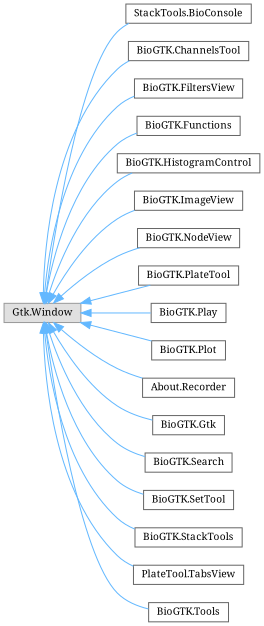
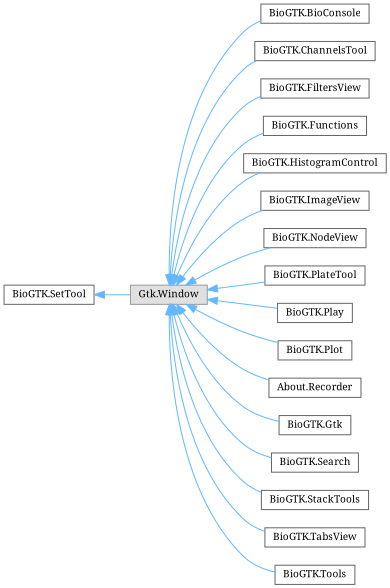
node "StackTools.BioConsole": label "StackTools.BioConsole" -> "BioGTK.BioConsole"
edge "BioGTK.SetTool" -> "Gtk.Window": reversed
node "PlateTool.TabsView": label "PlateTool.TabsView" -> "BioGTK.TabsView"
